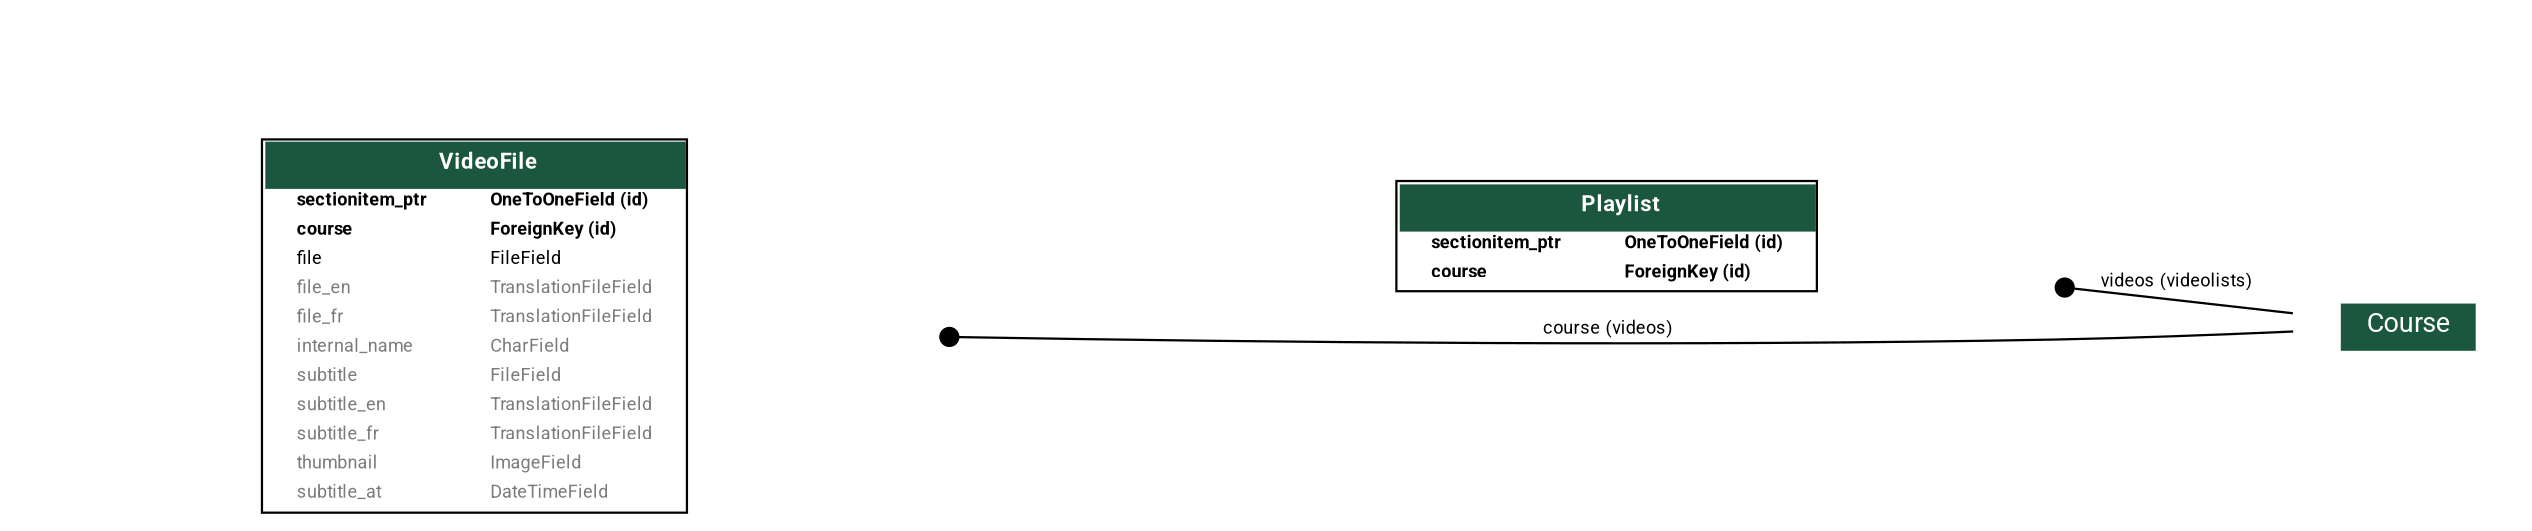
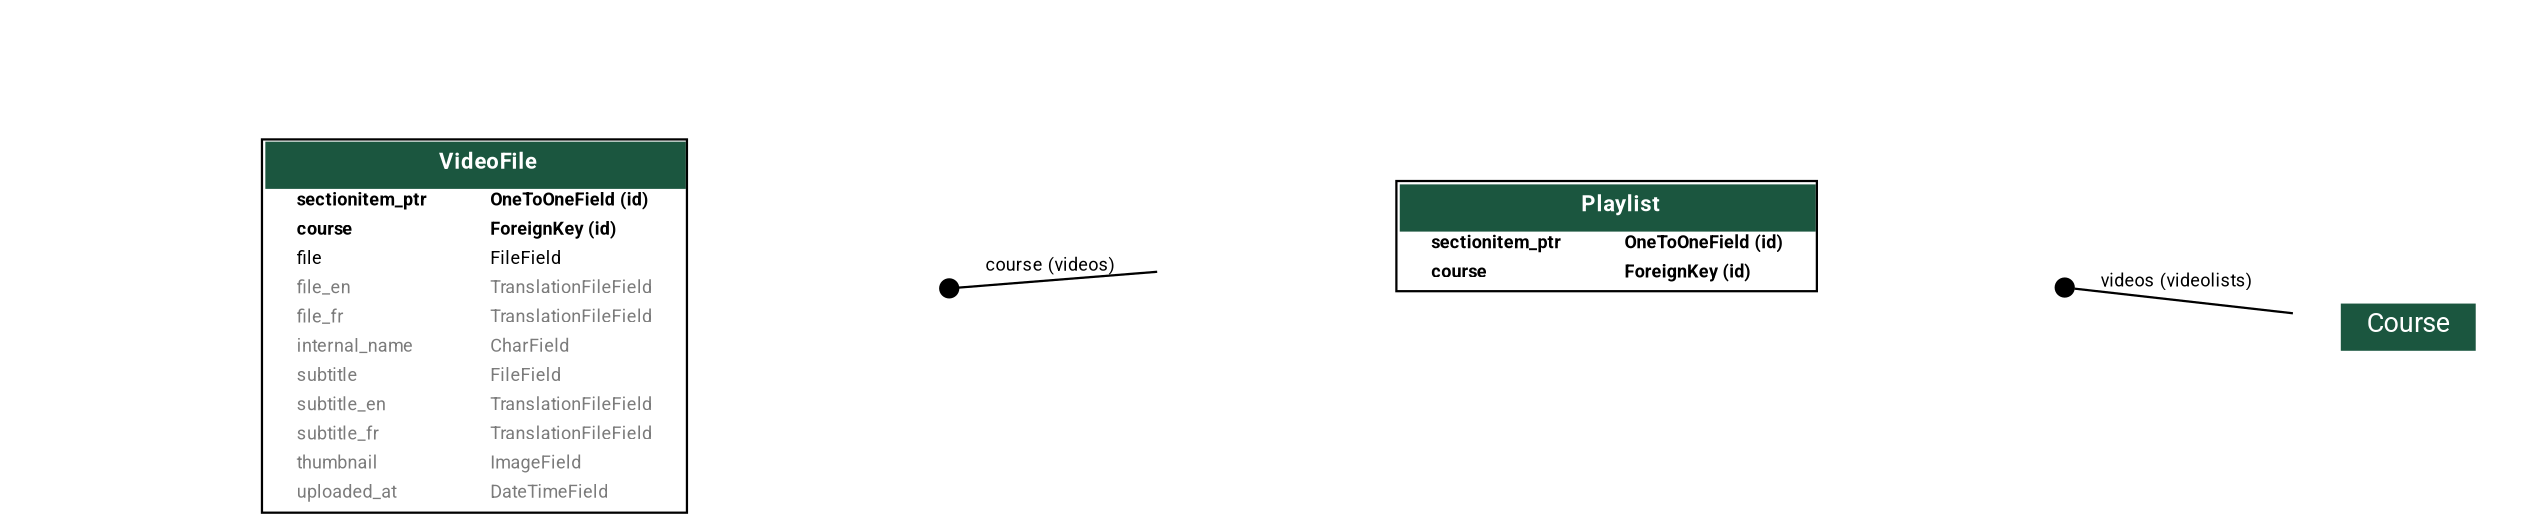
edge "VideoFile" -- "Course": now "VideoFile" -- "Playlist"
node "VideoFile": text "subtitle_at" -> "uploaded_at"
